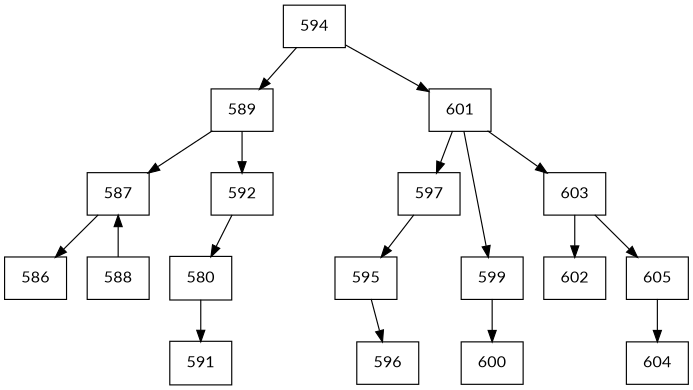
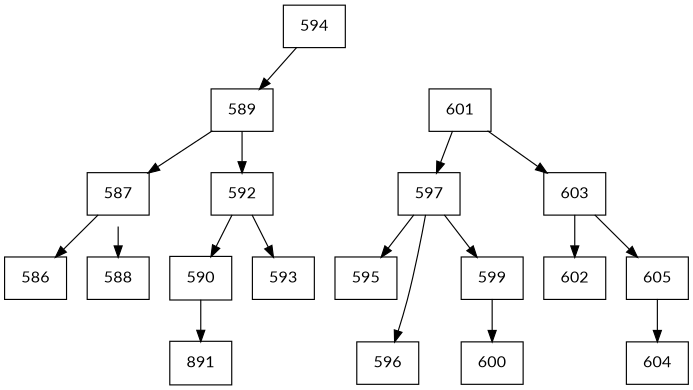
edge "594" -> "601": removed
edge "601" -> "599": now "597" -> "599"
edge "588" -> "587": reversed
node "580": label "580" -> "590"
node "593": added
edge "595" -> "596": now "597" -> "596"
node "591": label "591" -> "891"
